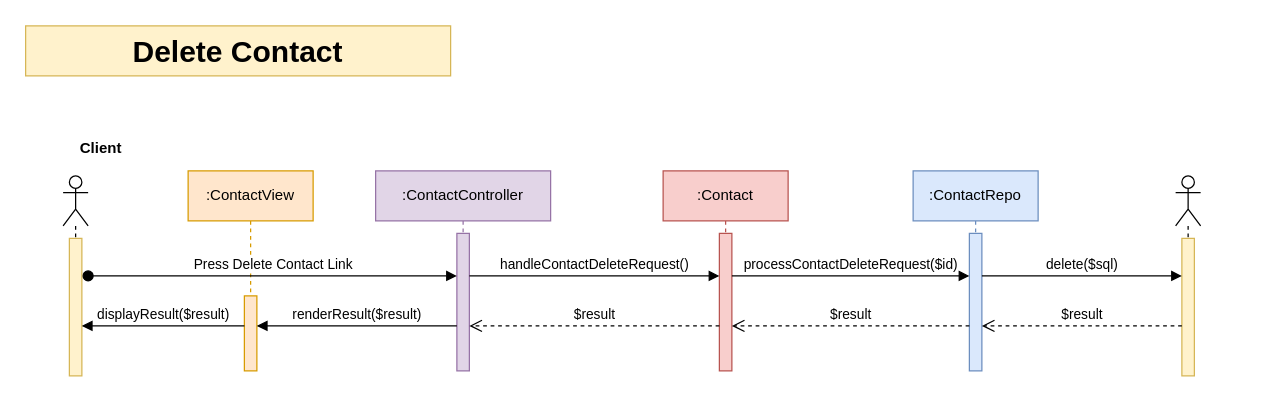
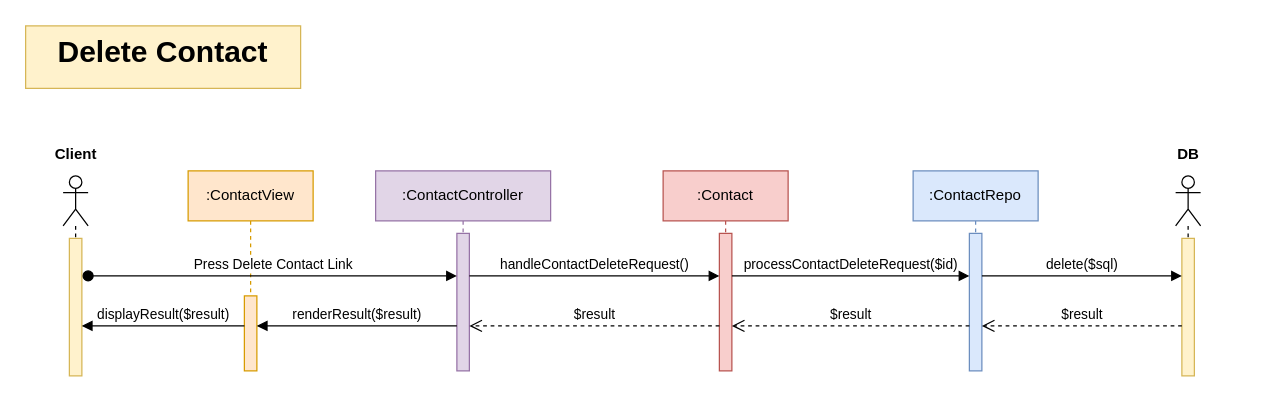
node "Delete Contact": size 425x50 -> 275x63
node "Client": moved (101, 148) -> (76, 154)
node "DB": added
